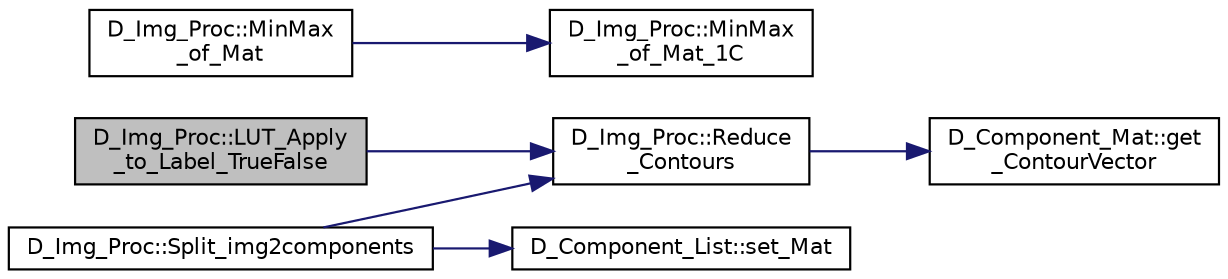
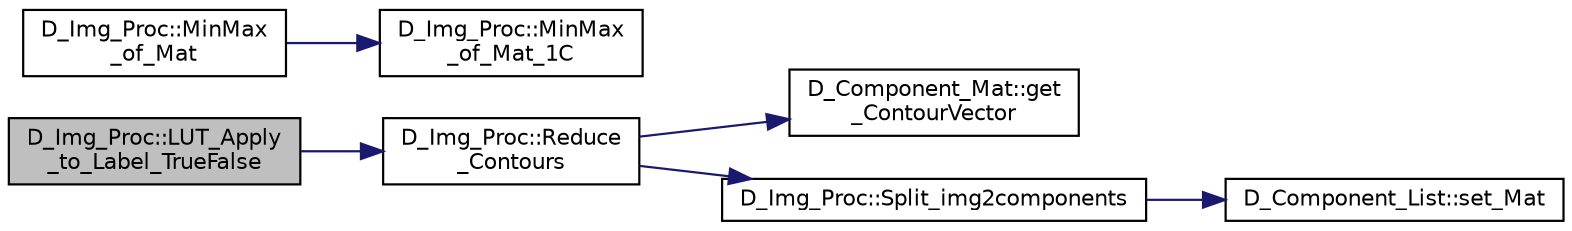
edge "D_Img_Proc::Split_img2components" -> "D_Img_Proc::Reduce _Contours": reversed
